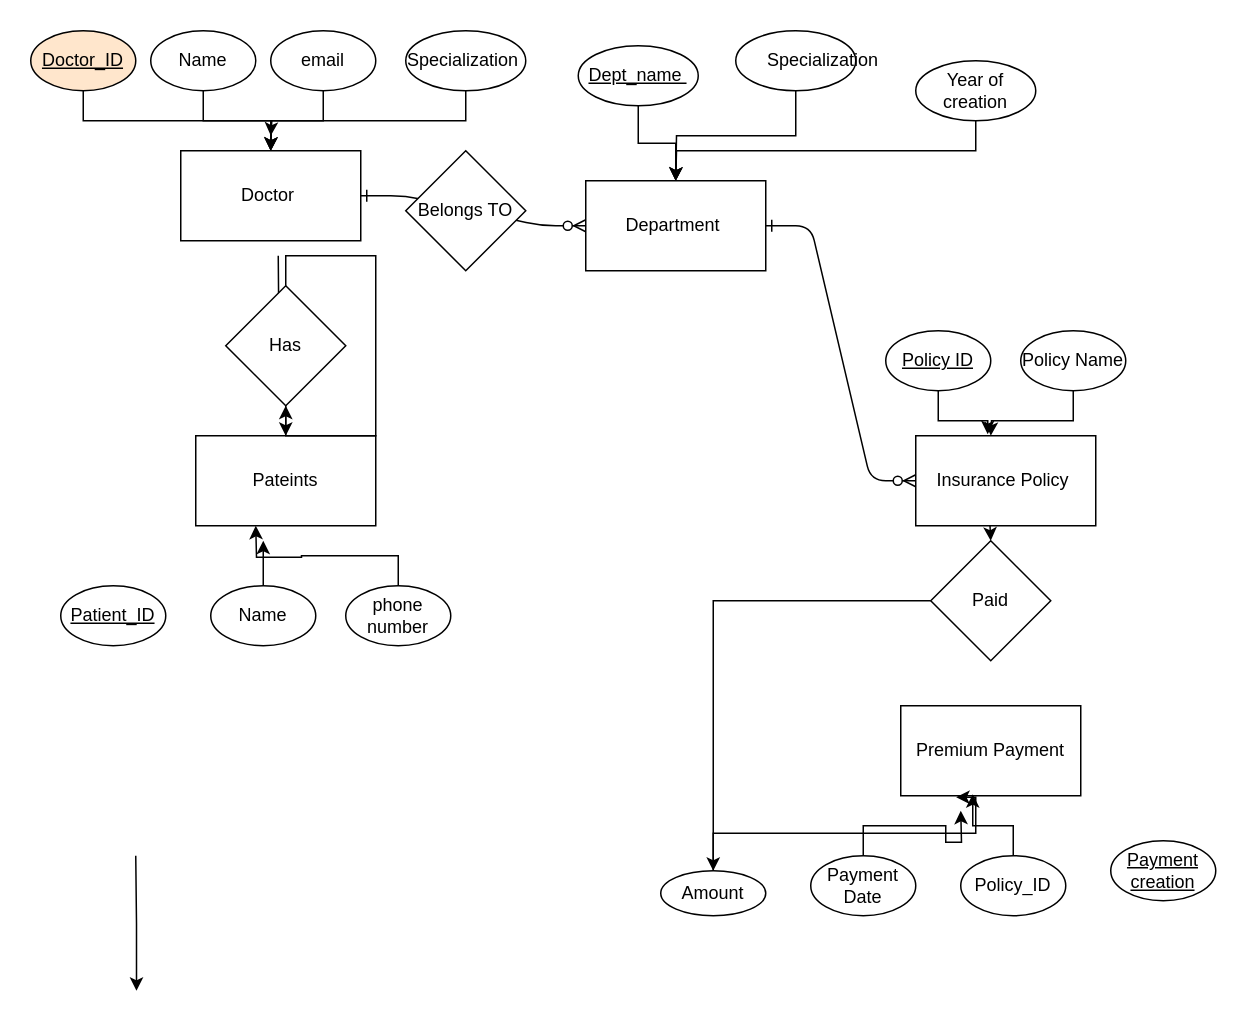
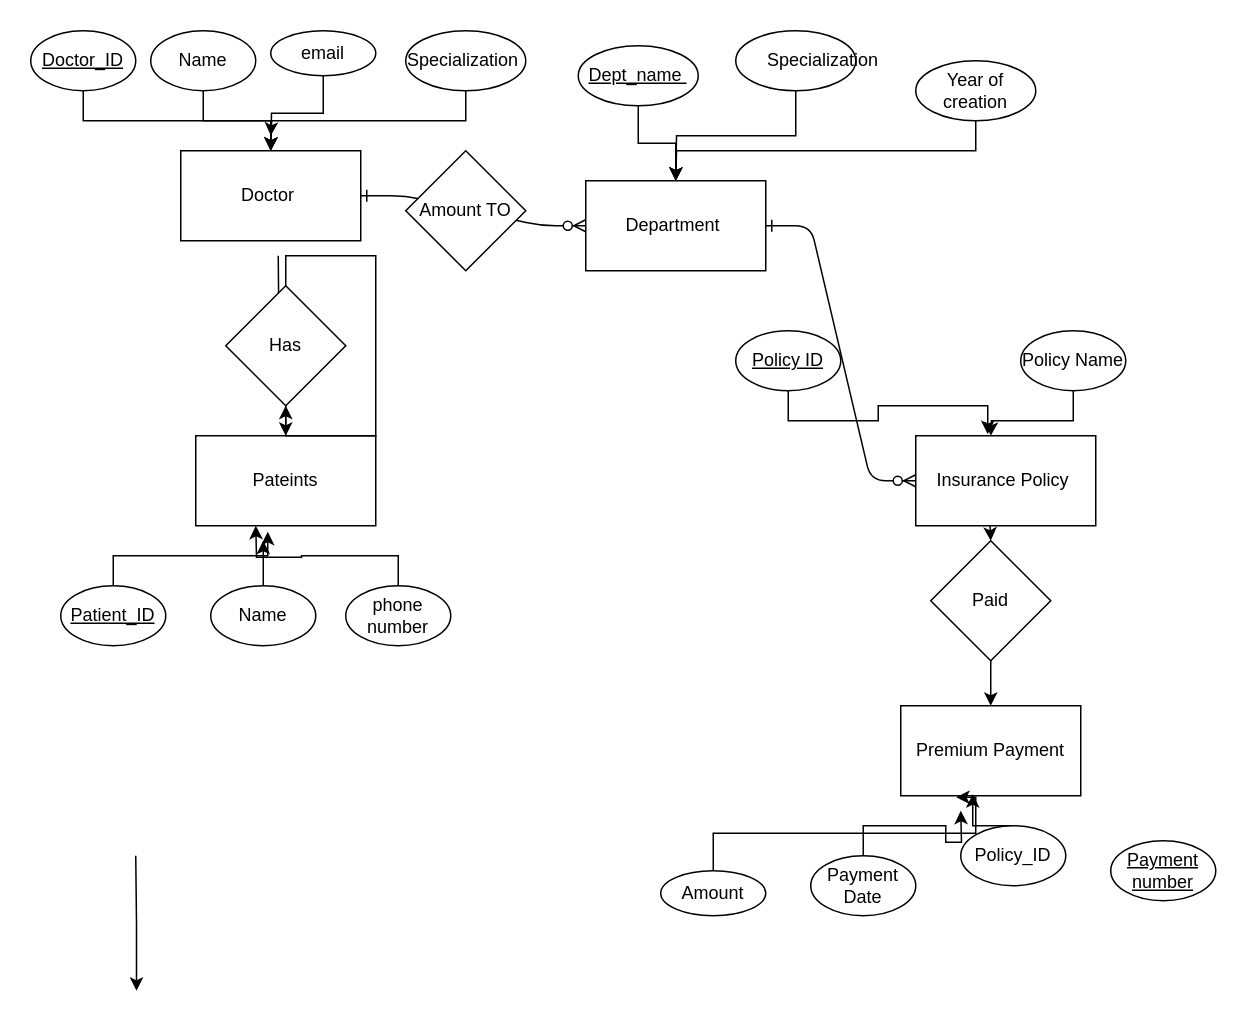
node "Doctor_ID": fillcolor #ffe6cc -> #ffffff
node "email": size 105x60 -> 105x45
node "Belongs TO": label "Belongs TO" -> "Amount TO"
node "Policy ID": moved (938, 361) -> (788, 361)
edge "Patient_ID" -> "Pateints": added
edge "Paid" -> "Amount": now "Paid" -> "Premium Payment"
node "Payment creation": label "Payment creation" -> "Payment number"
node "Policy_ID": moved (1013, 886) -> (1013, 856)
